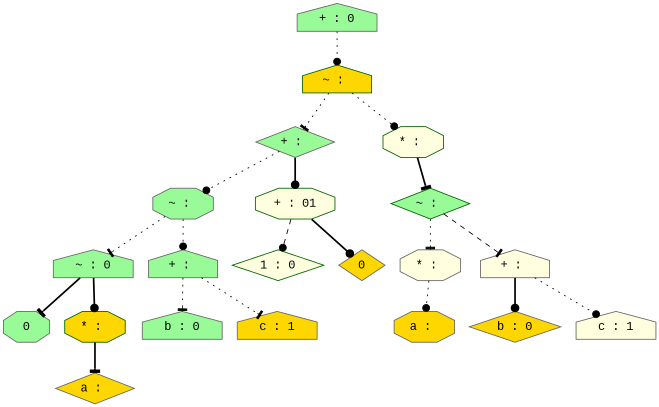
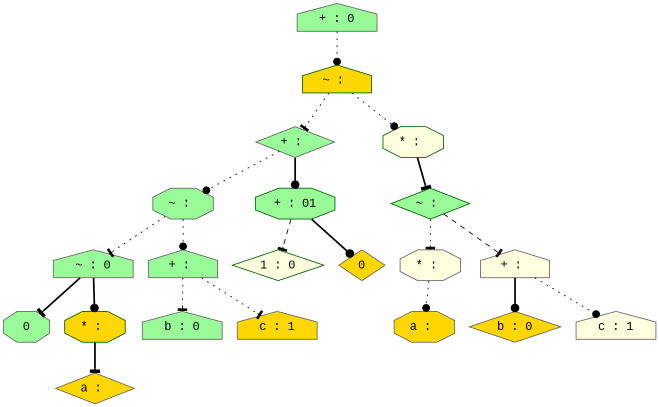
node "+ : 01": fillcolor lightyellow -> palegreen
edge "+ : 01" -> "1 : 0": arrowhead dot -> tee
